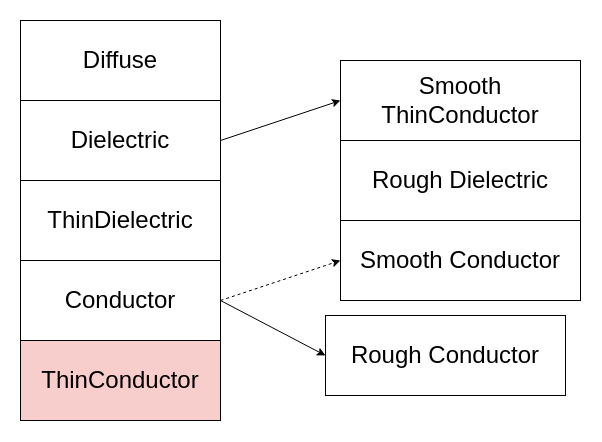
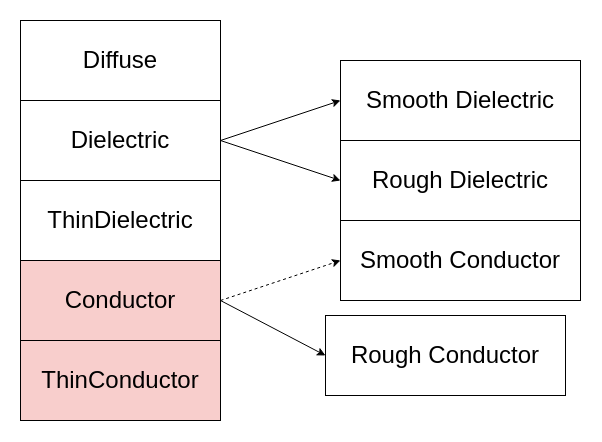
node "Smooth ThinConductor": label "Smooth ThinConductor" -> "Smooth Dielectric"
edge "Dielectric" -> "Rough Dielectric": added
node "Conductor": fillcolor #ffffff -> #f8cecc
